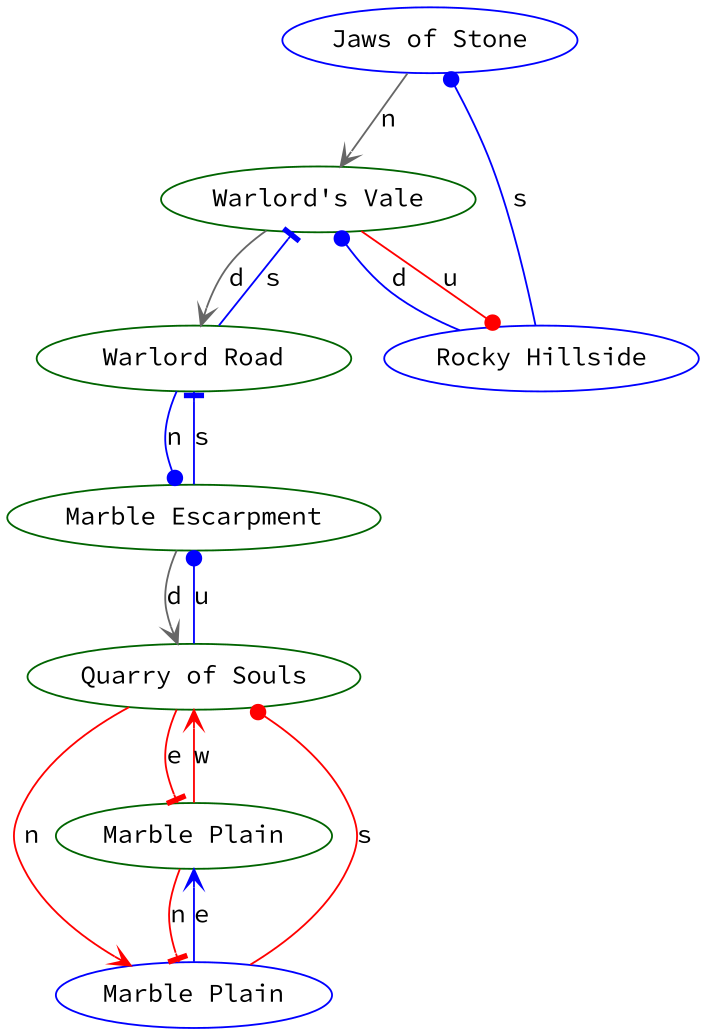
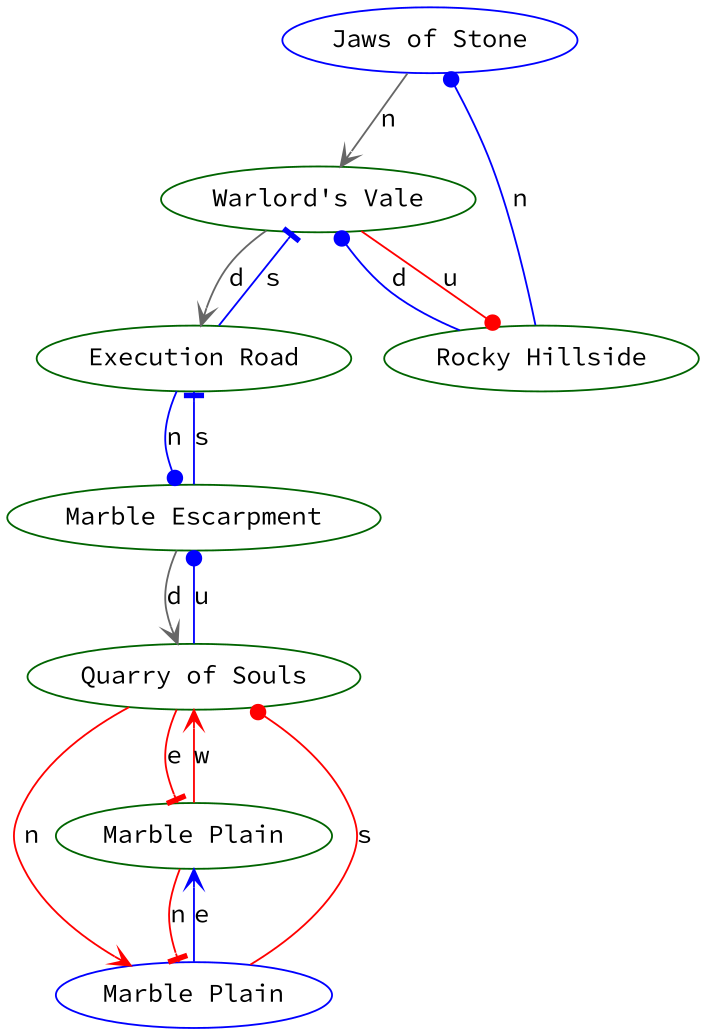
edge "Rocky Hillside" -> "Jaws of Stone": label "s" -> "n"
node "Warlord Road": label "Warlord Road" -> "Execution Road"
node "Rocky Hillside": color blue -> darkgreen
